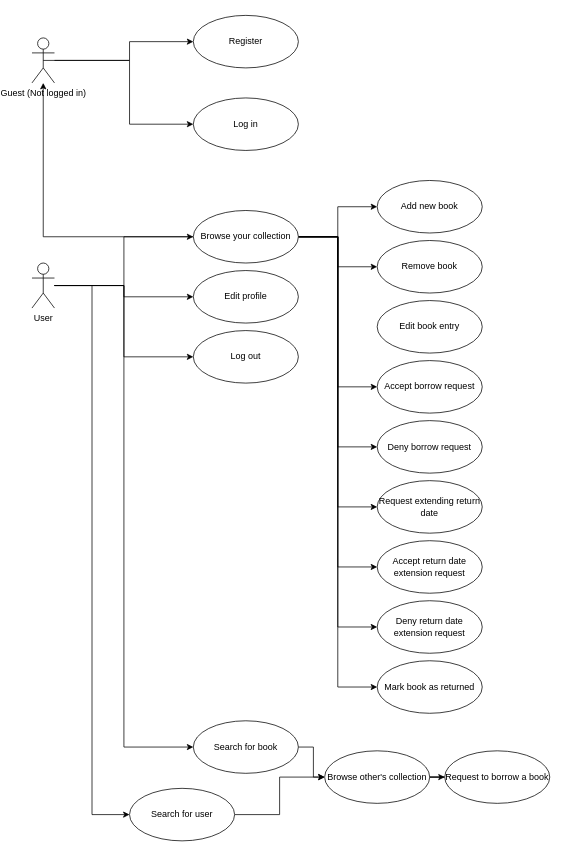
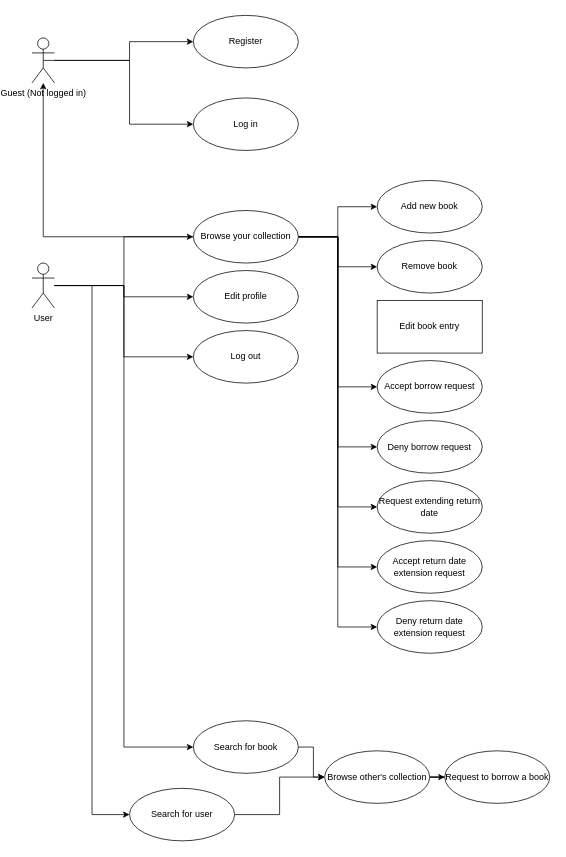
node "Edit book entry": shape ellipse -> rectangle
edge "Browse your collection" -> "Mark book as returned": removed
node "Mark book as returned": removed
